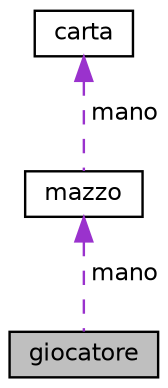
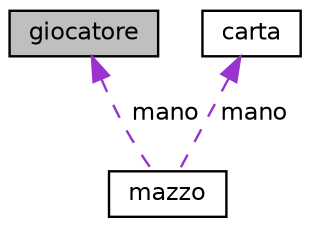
edge "giocatore" -> "mazzo": reversed
